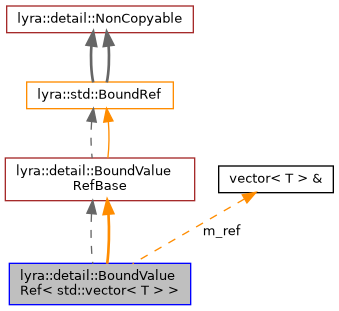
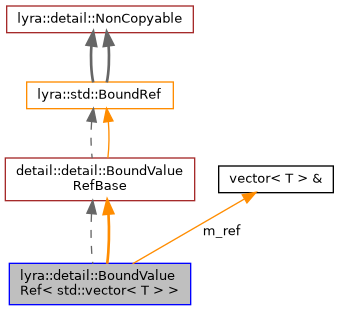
node "lyra::detail::BoundValue RefBase": label "lyra::detail::BoundValue RefBase" -> "detail::detail::BoundValue RefBase"
edge "lyra::detail::BoundValue Ref< std::vector< T > >" -> "vector< T > &": style dashed -> solid
